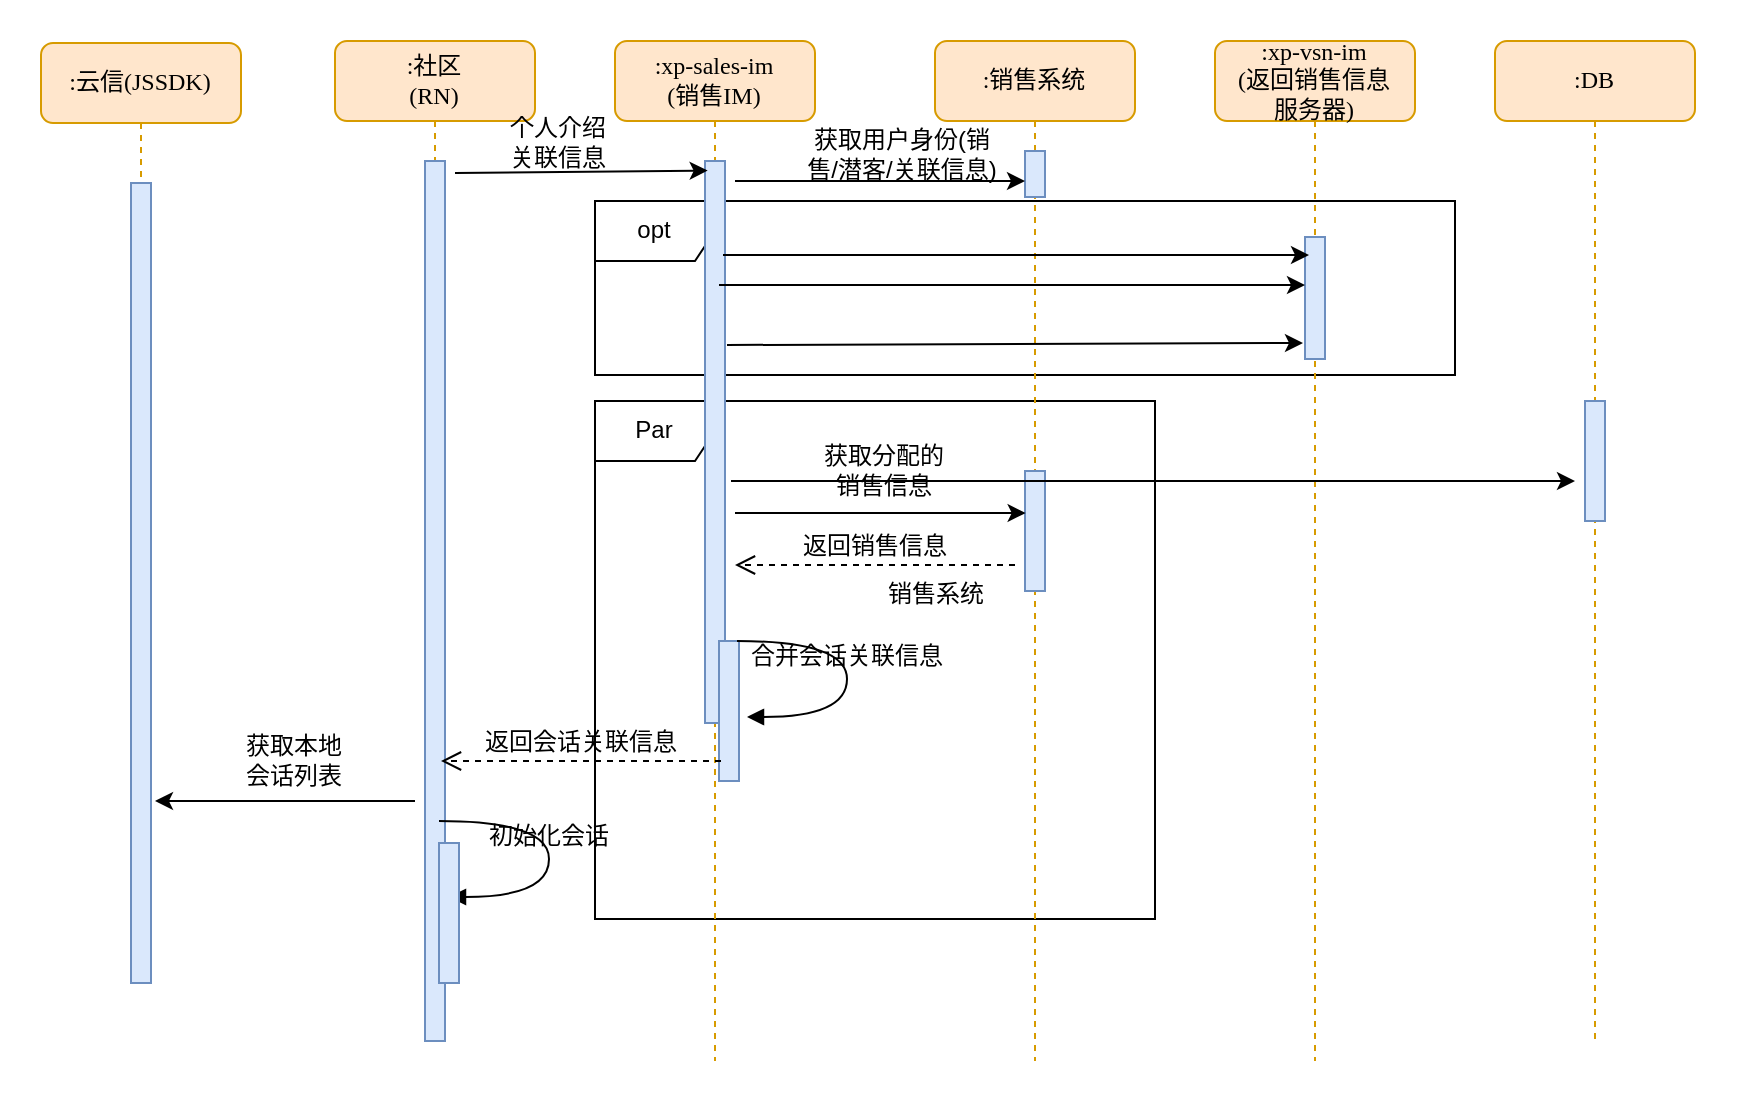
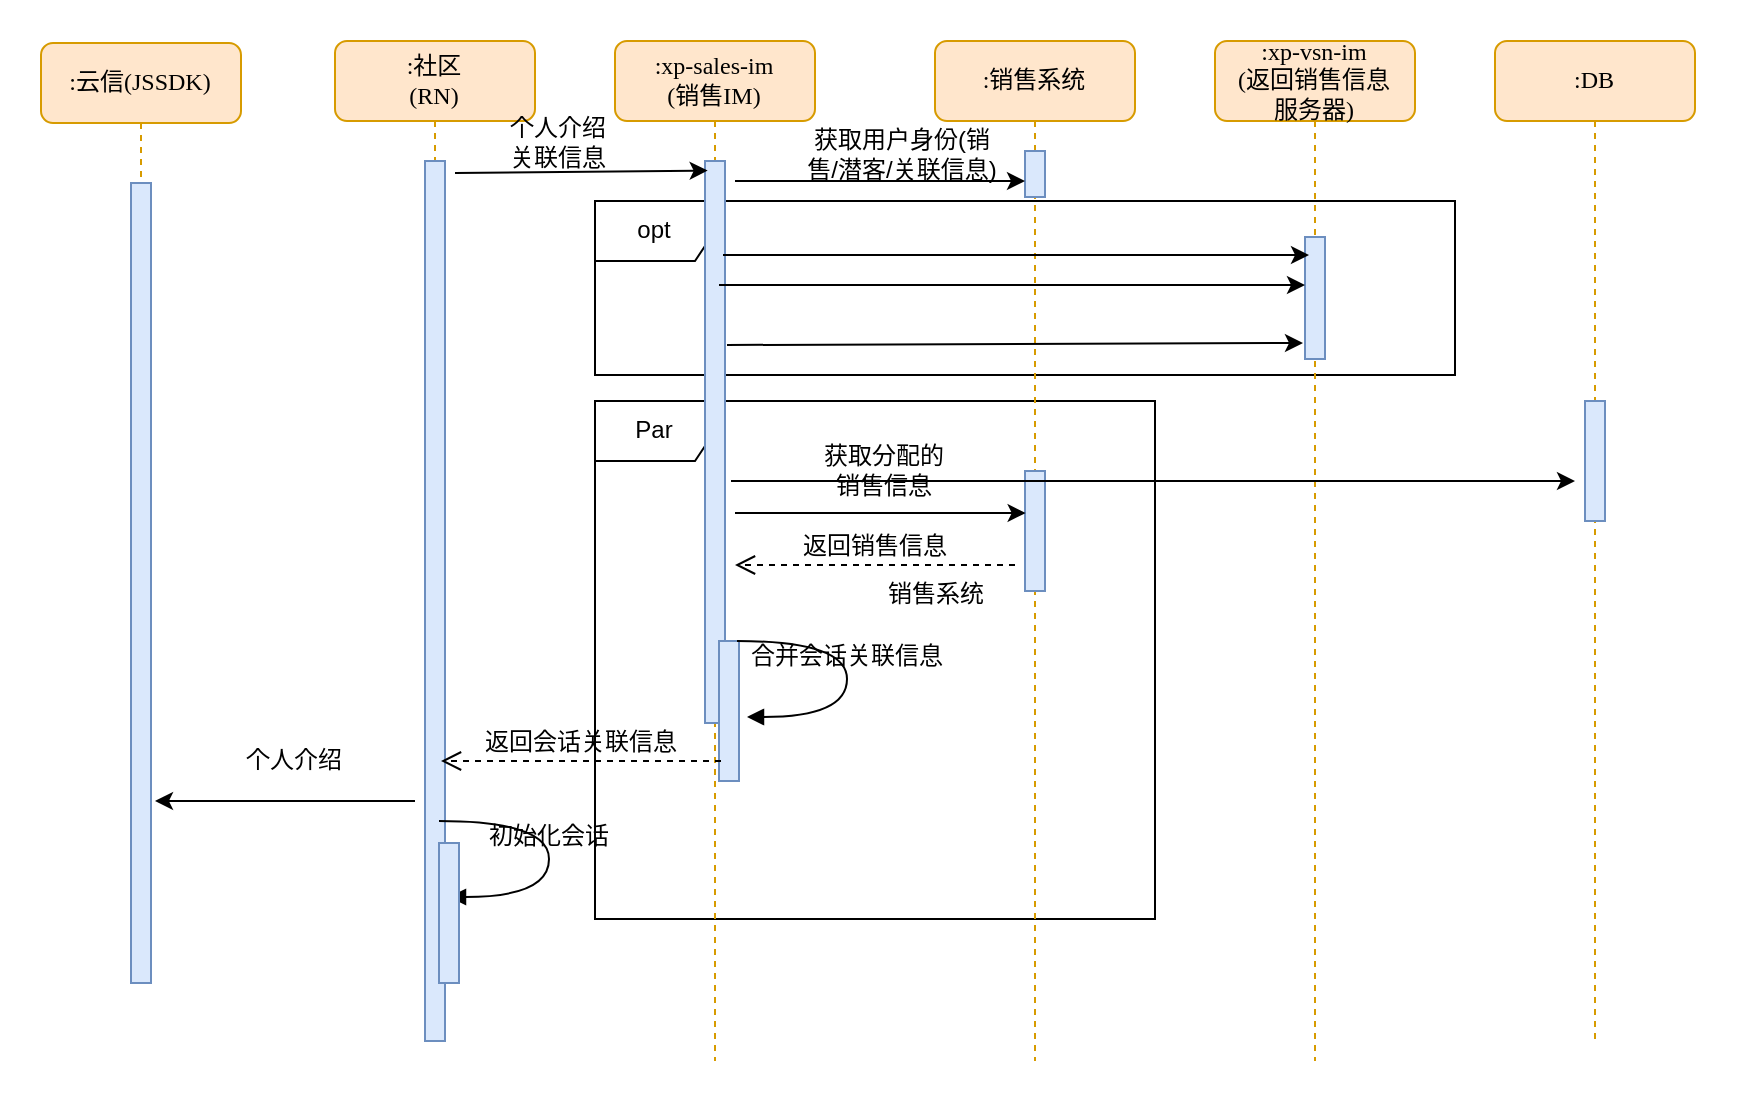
node "获取本地会话列表": label "获取本地会话列表" -> "个人介绍"
